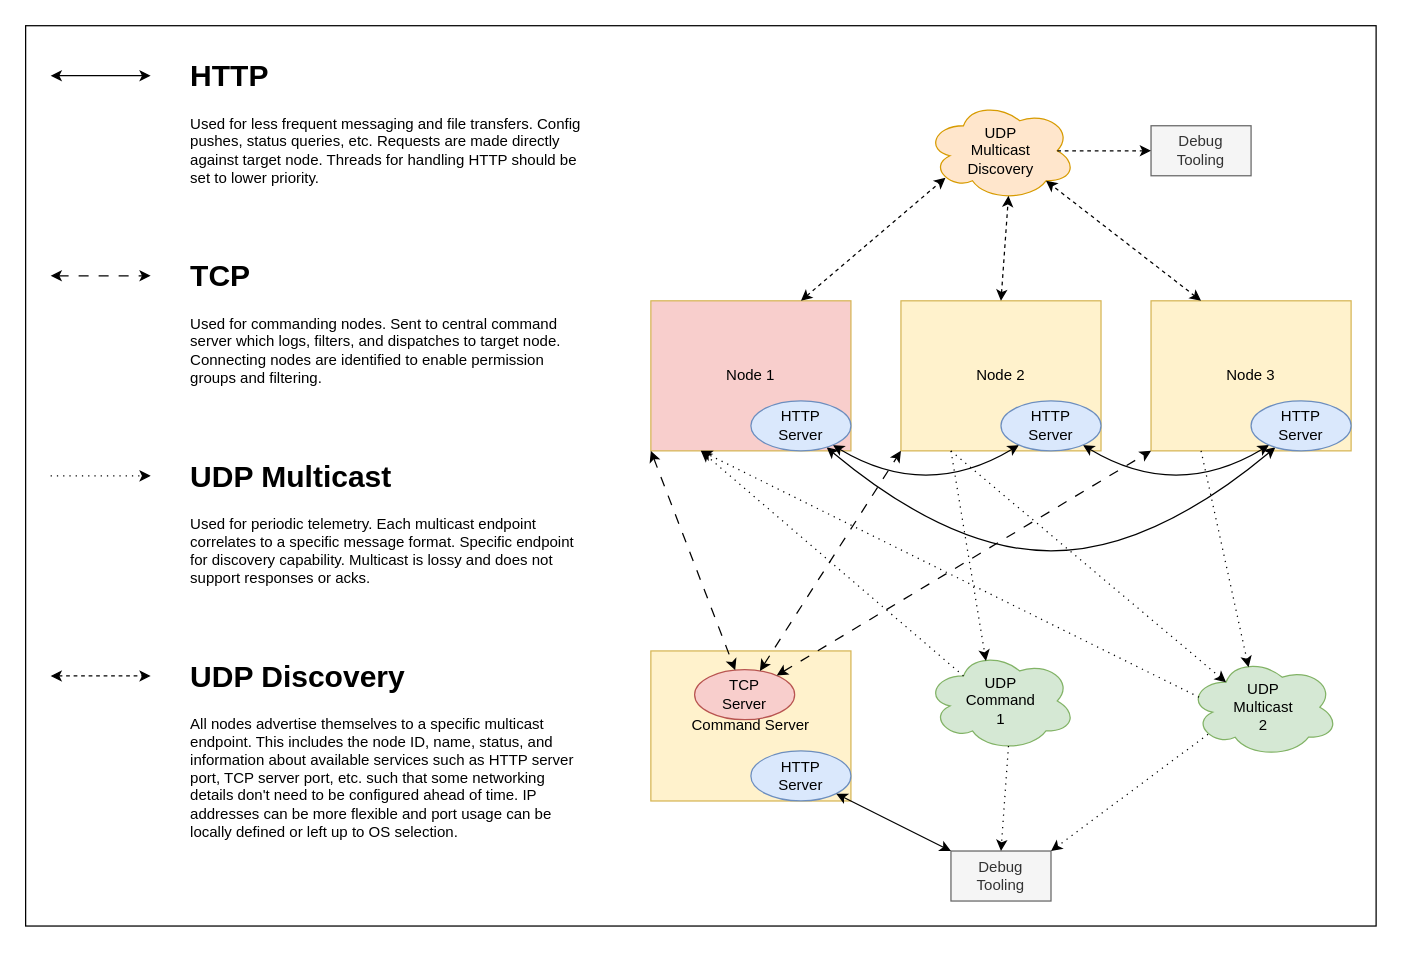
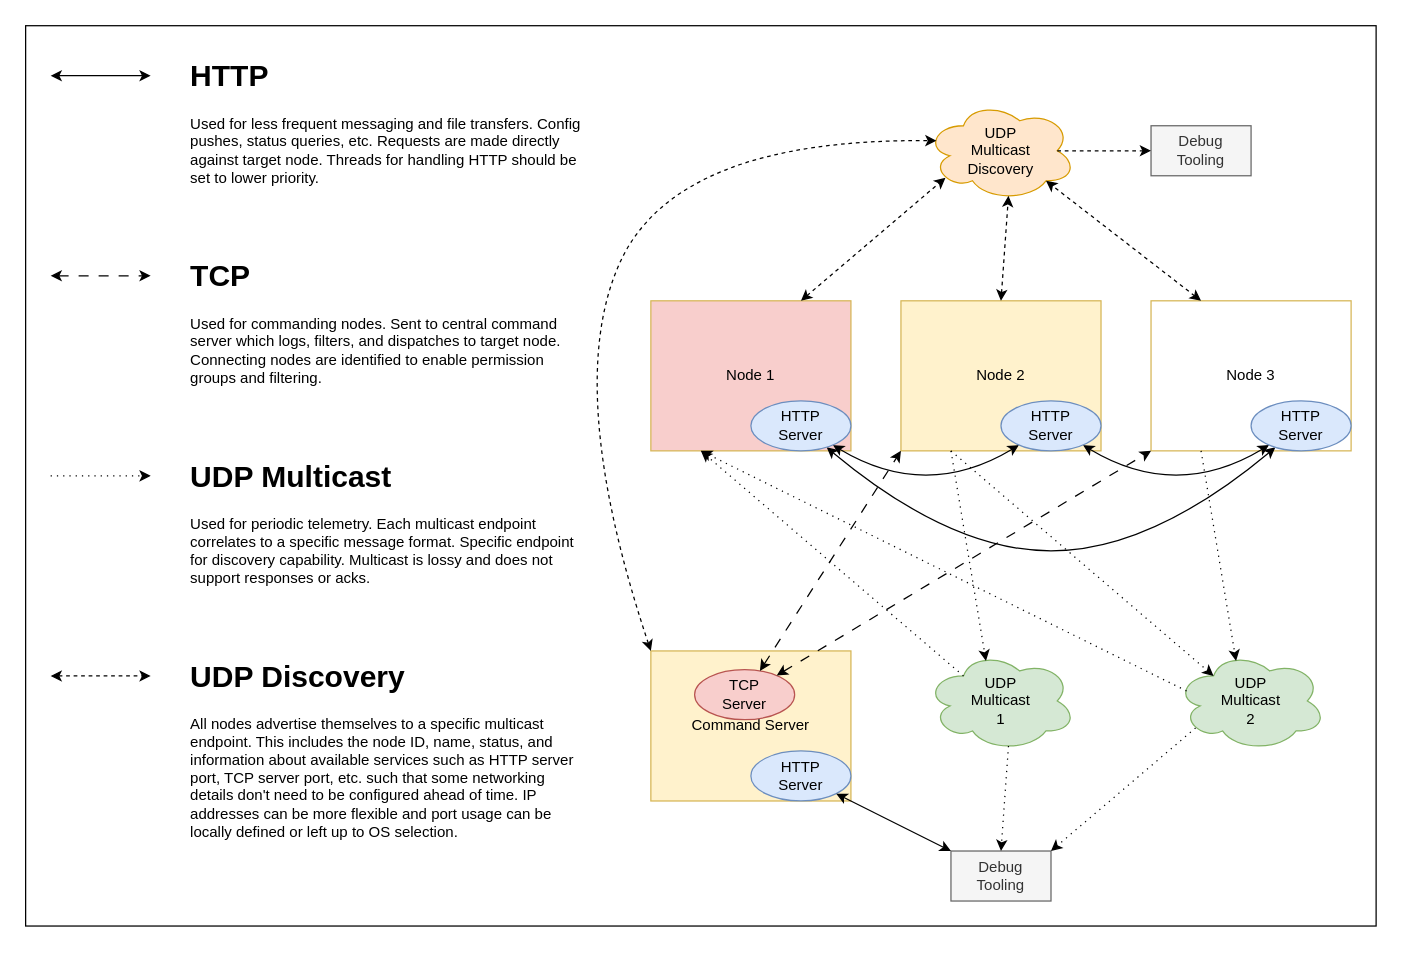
edge "UDP Multicast Discovery" -- "Command Server": added
node "Node 3": fillcolor #fff2cc -> #ffffff
edge "Node 1" -- "TCP Server": removed
node "UDP Command 1": label "UDP Command 1" -> "UDP Multicast 1"
node "UDP Multicast 2": moved (1263, 707) -> (1251, 701)
